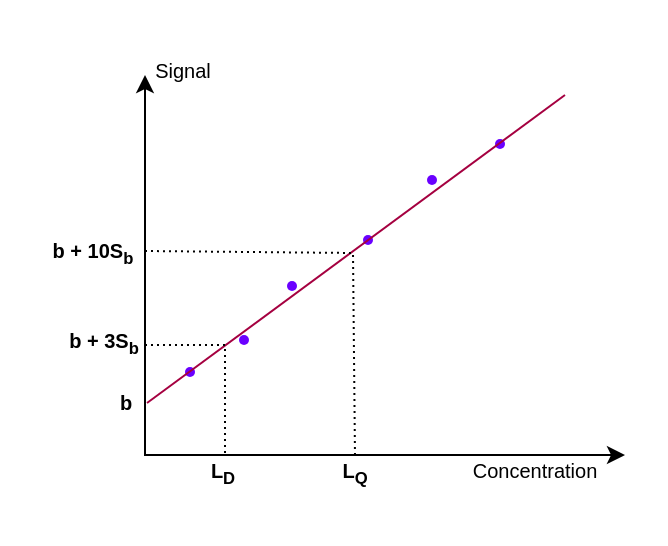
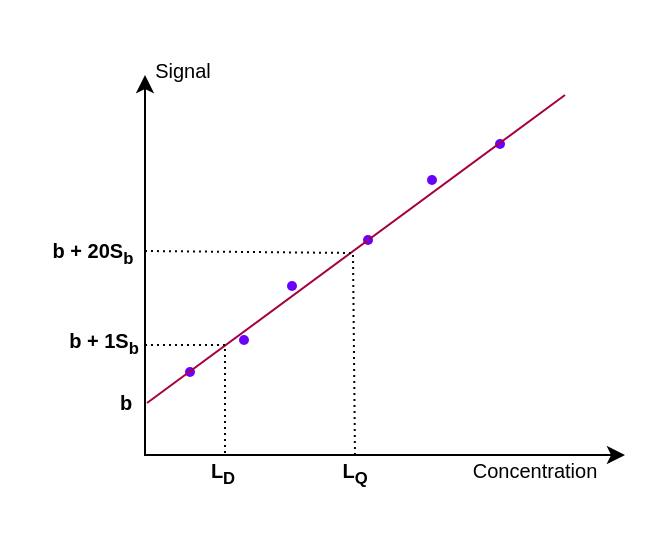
node "b + 10Sb": label "b + 10Sb" -> "b + 20Sb"
node "b + 3Sb": label "b + 3Sb" -> "b + 1Sb"
